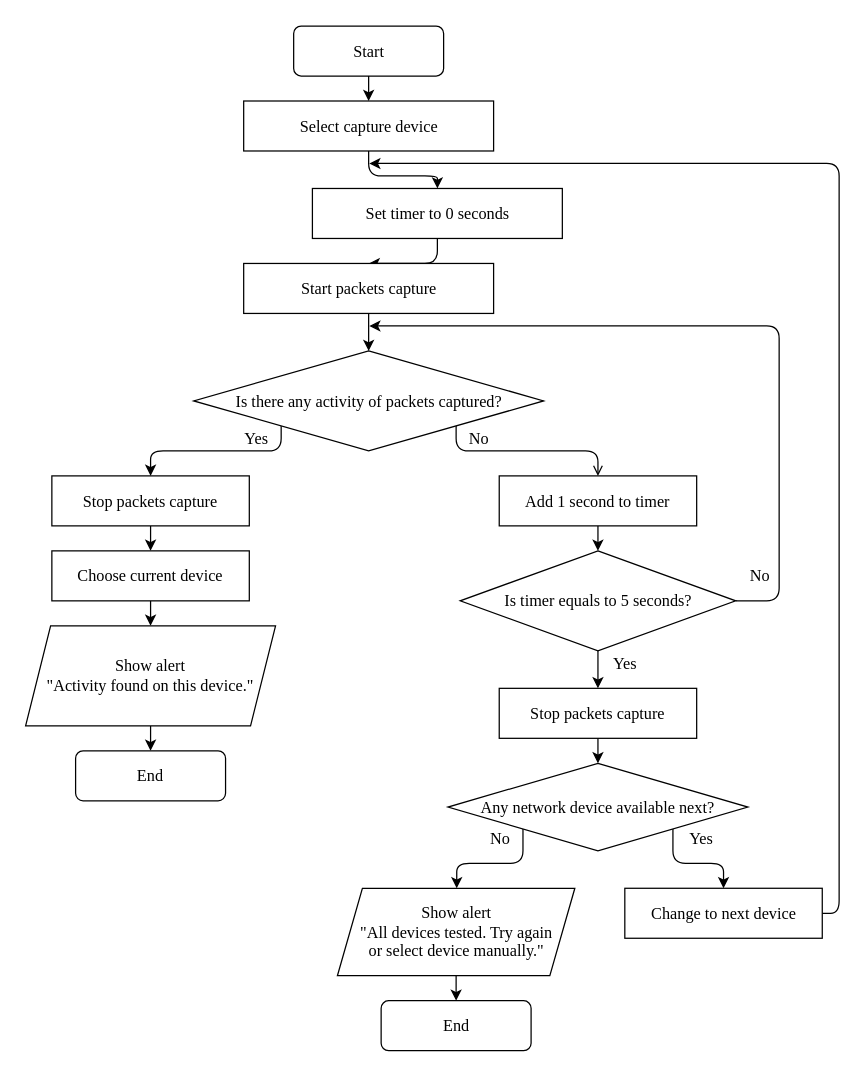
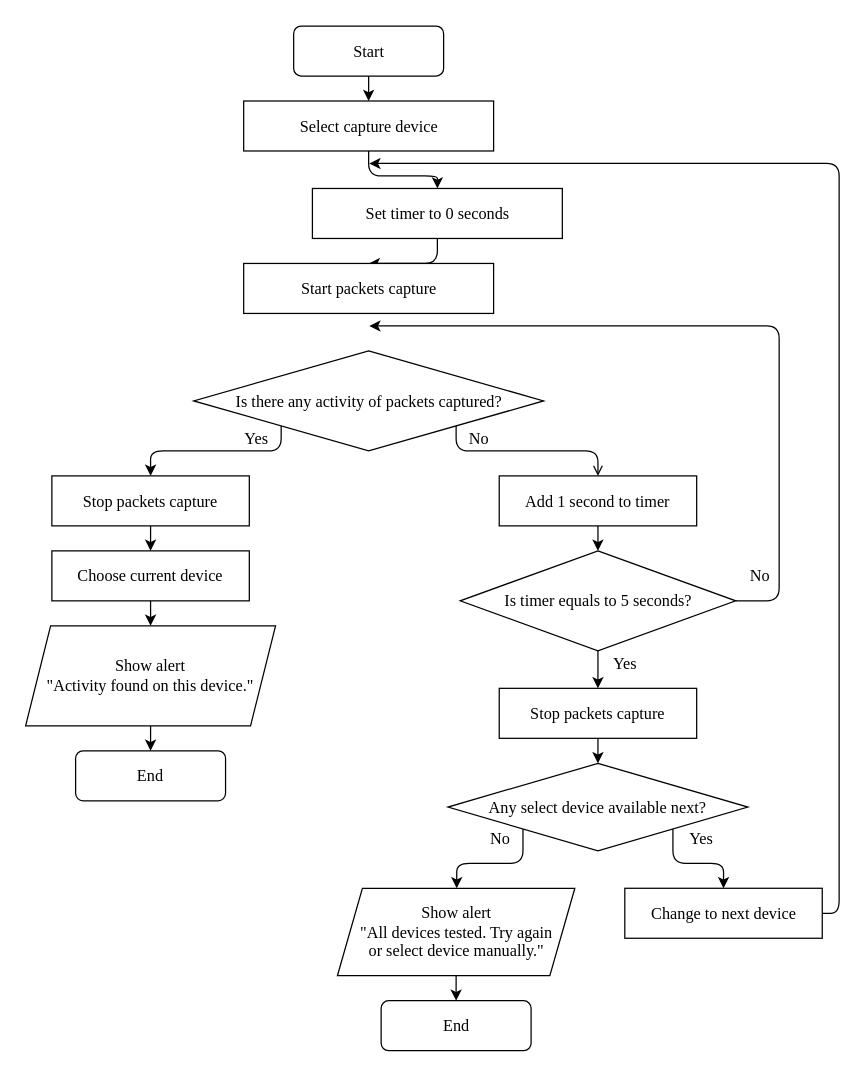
edge "Start packets capture" -> "Is there any activity of packets captured?": removed
node "Any network device available next?": label "Any network device available next?" -> "Any select device available next?"
